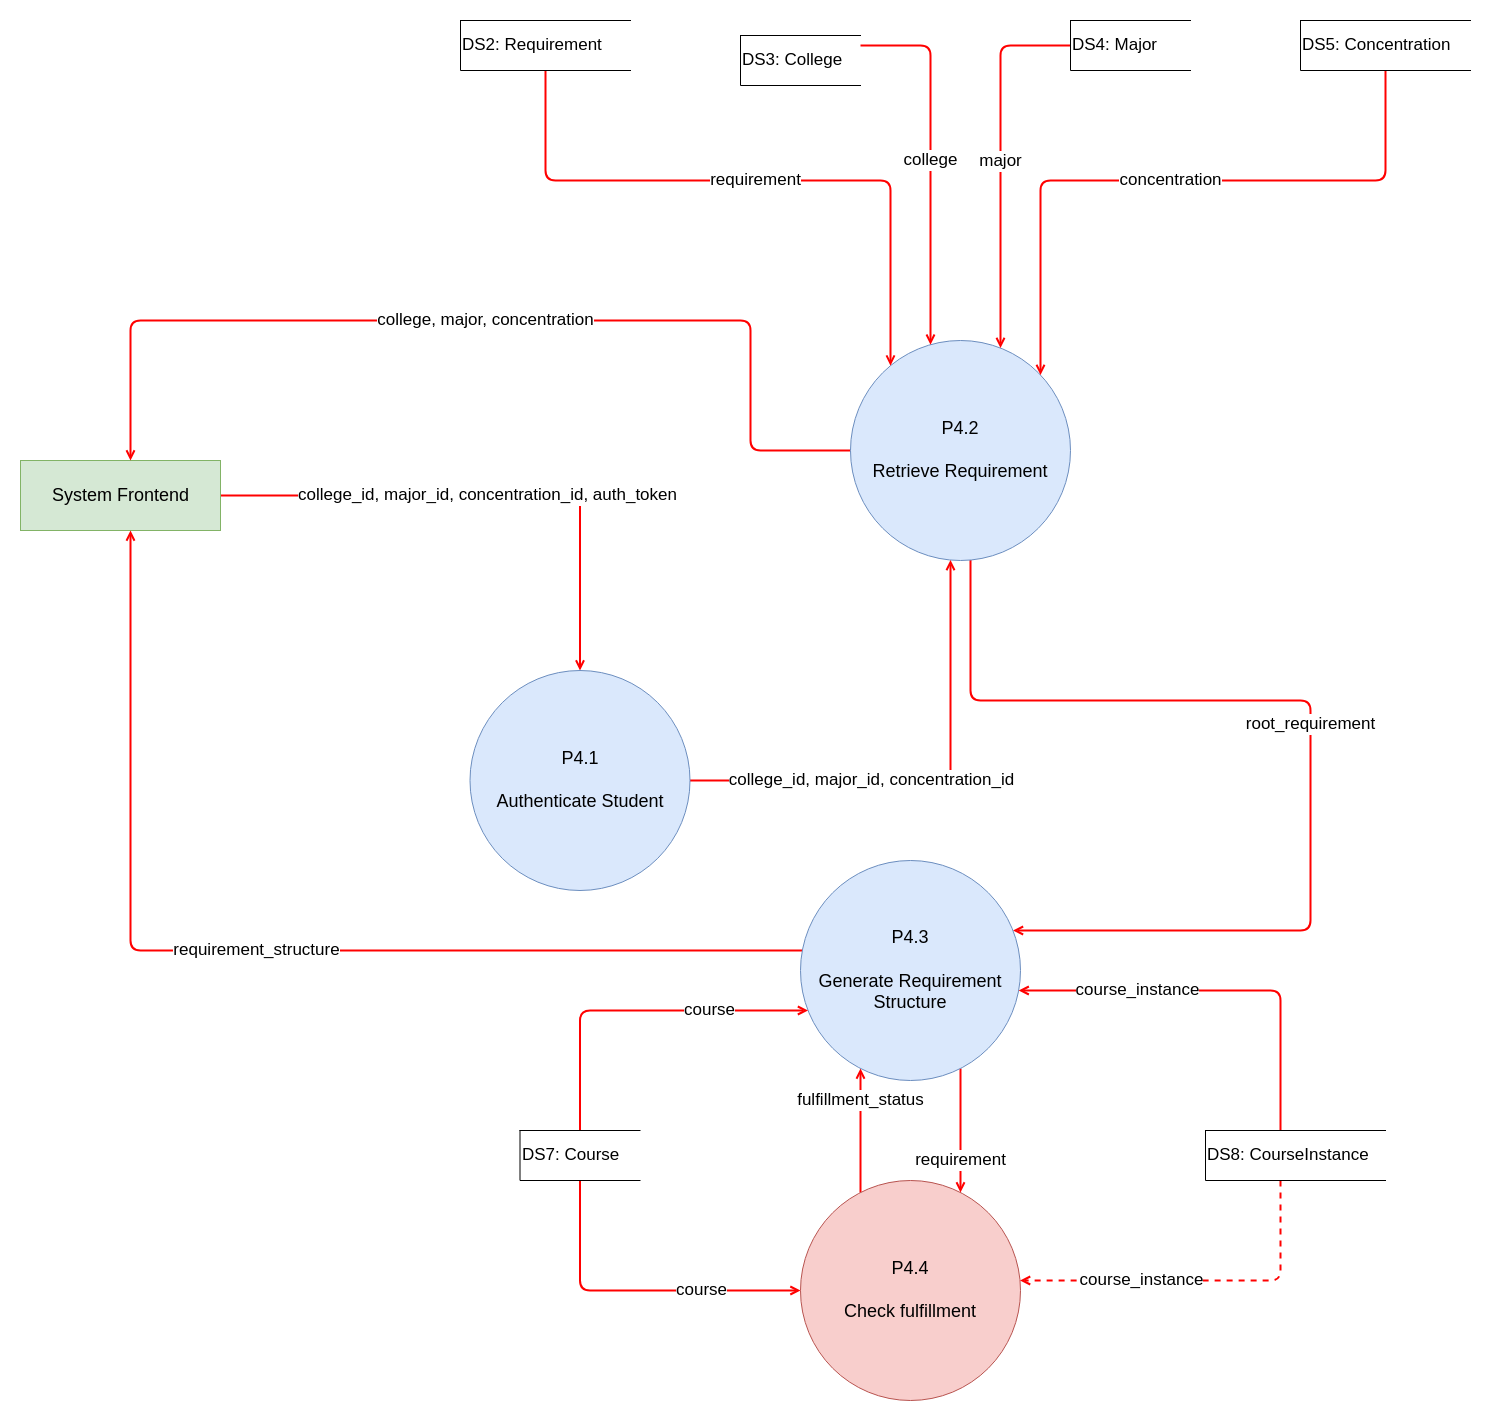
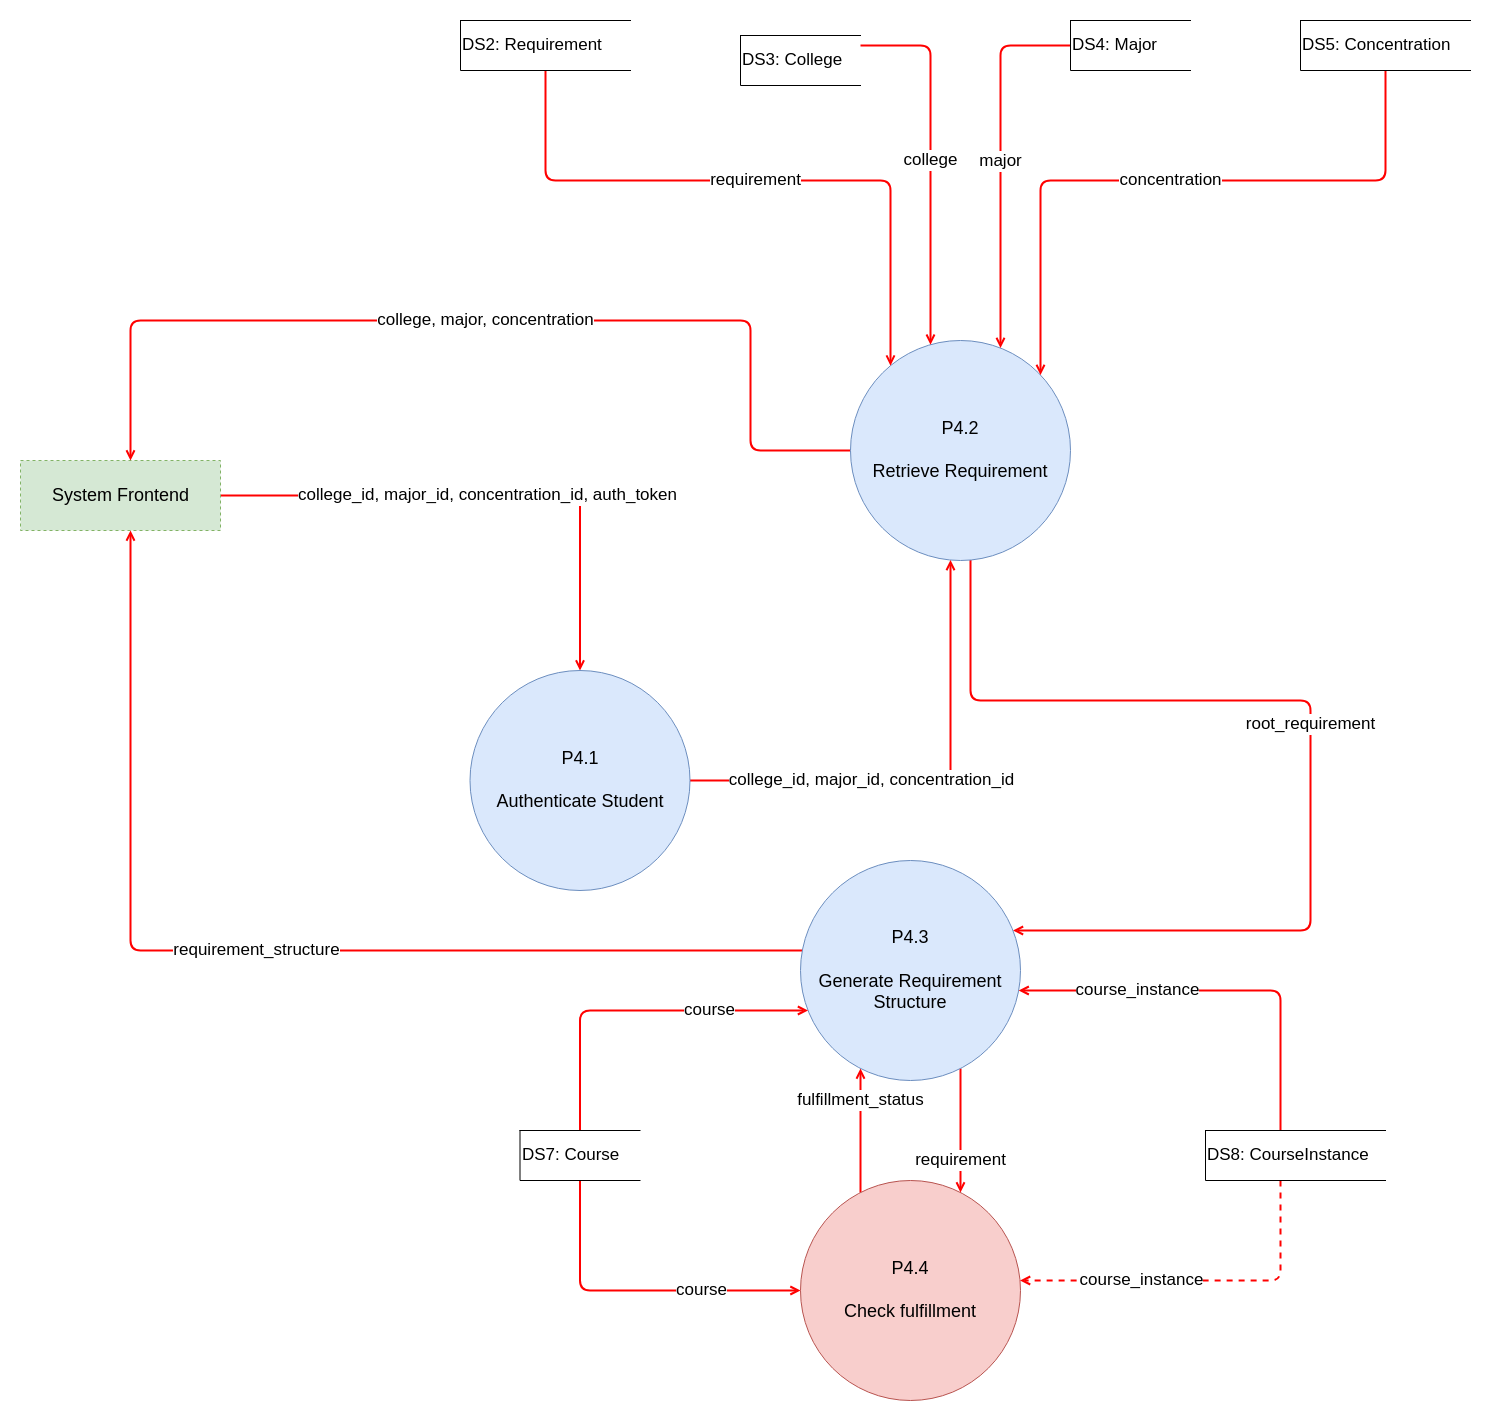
node "System Frontend": style solid -> dashed
